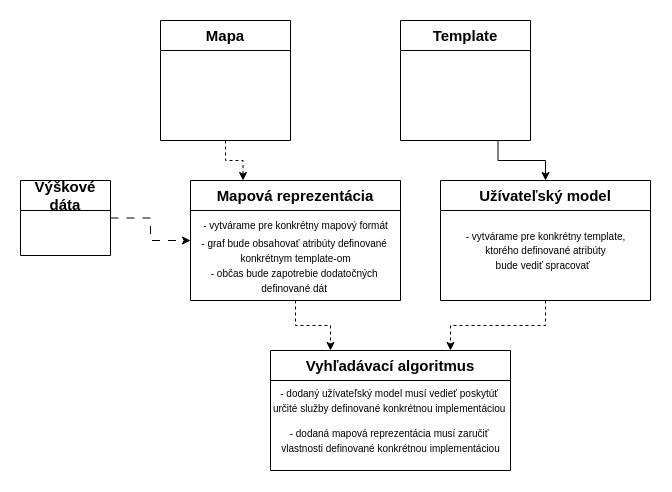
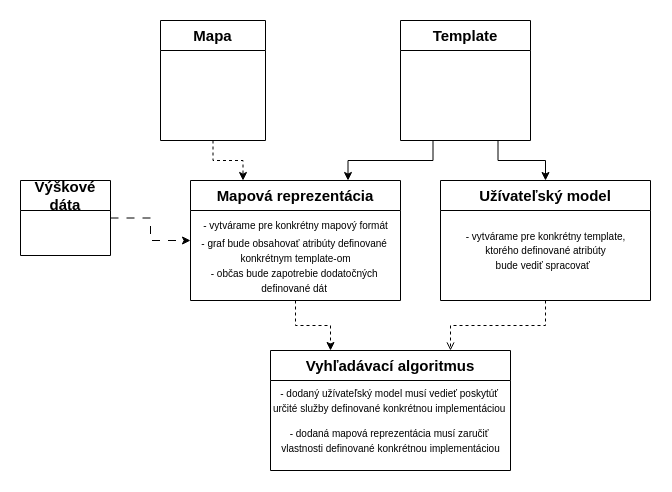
node "Mapa": size 130x120 -> 105x120
edge "Template" -> "Mapová reprezentácia": added
edge "Užívateľský model" -> "Vyhľadávací algoritmus": arrowhead classic -> open
